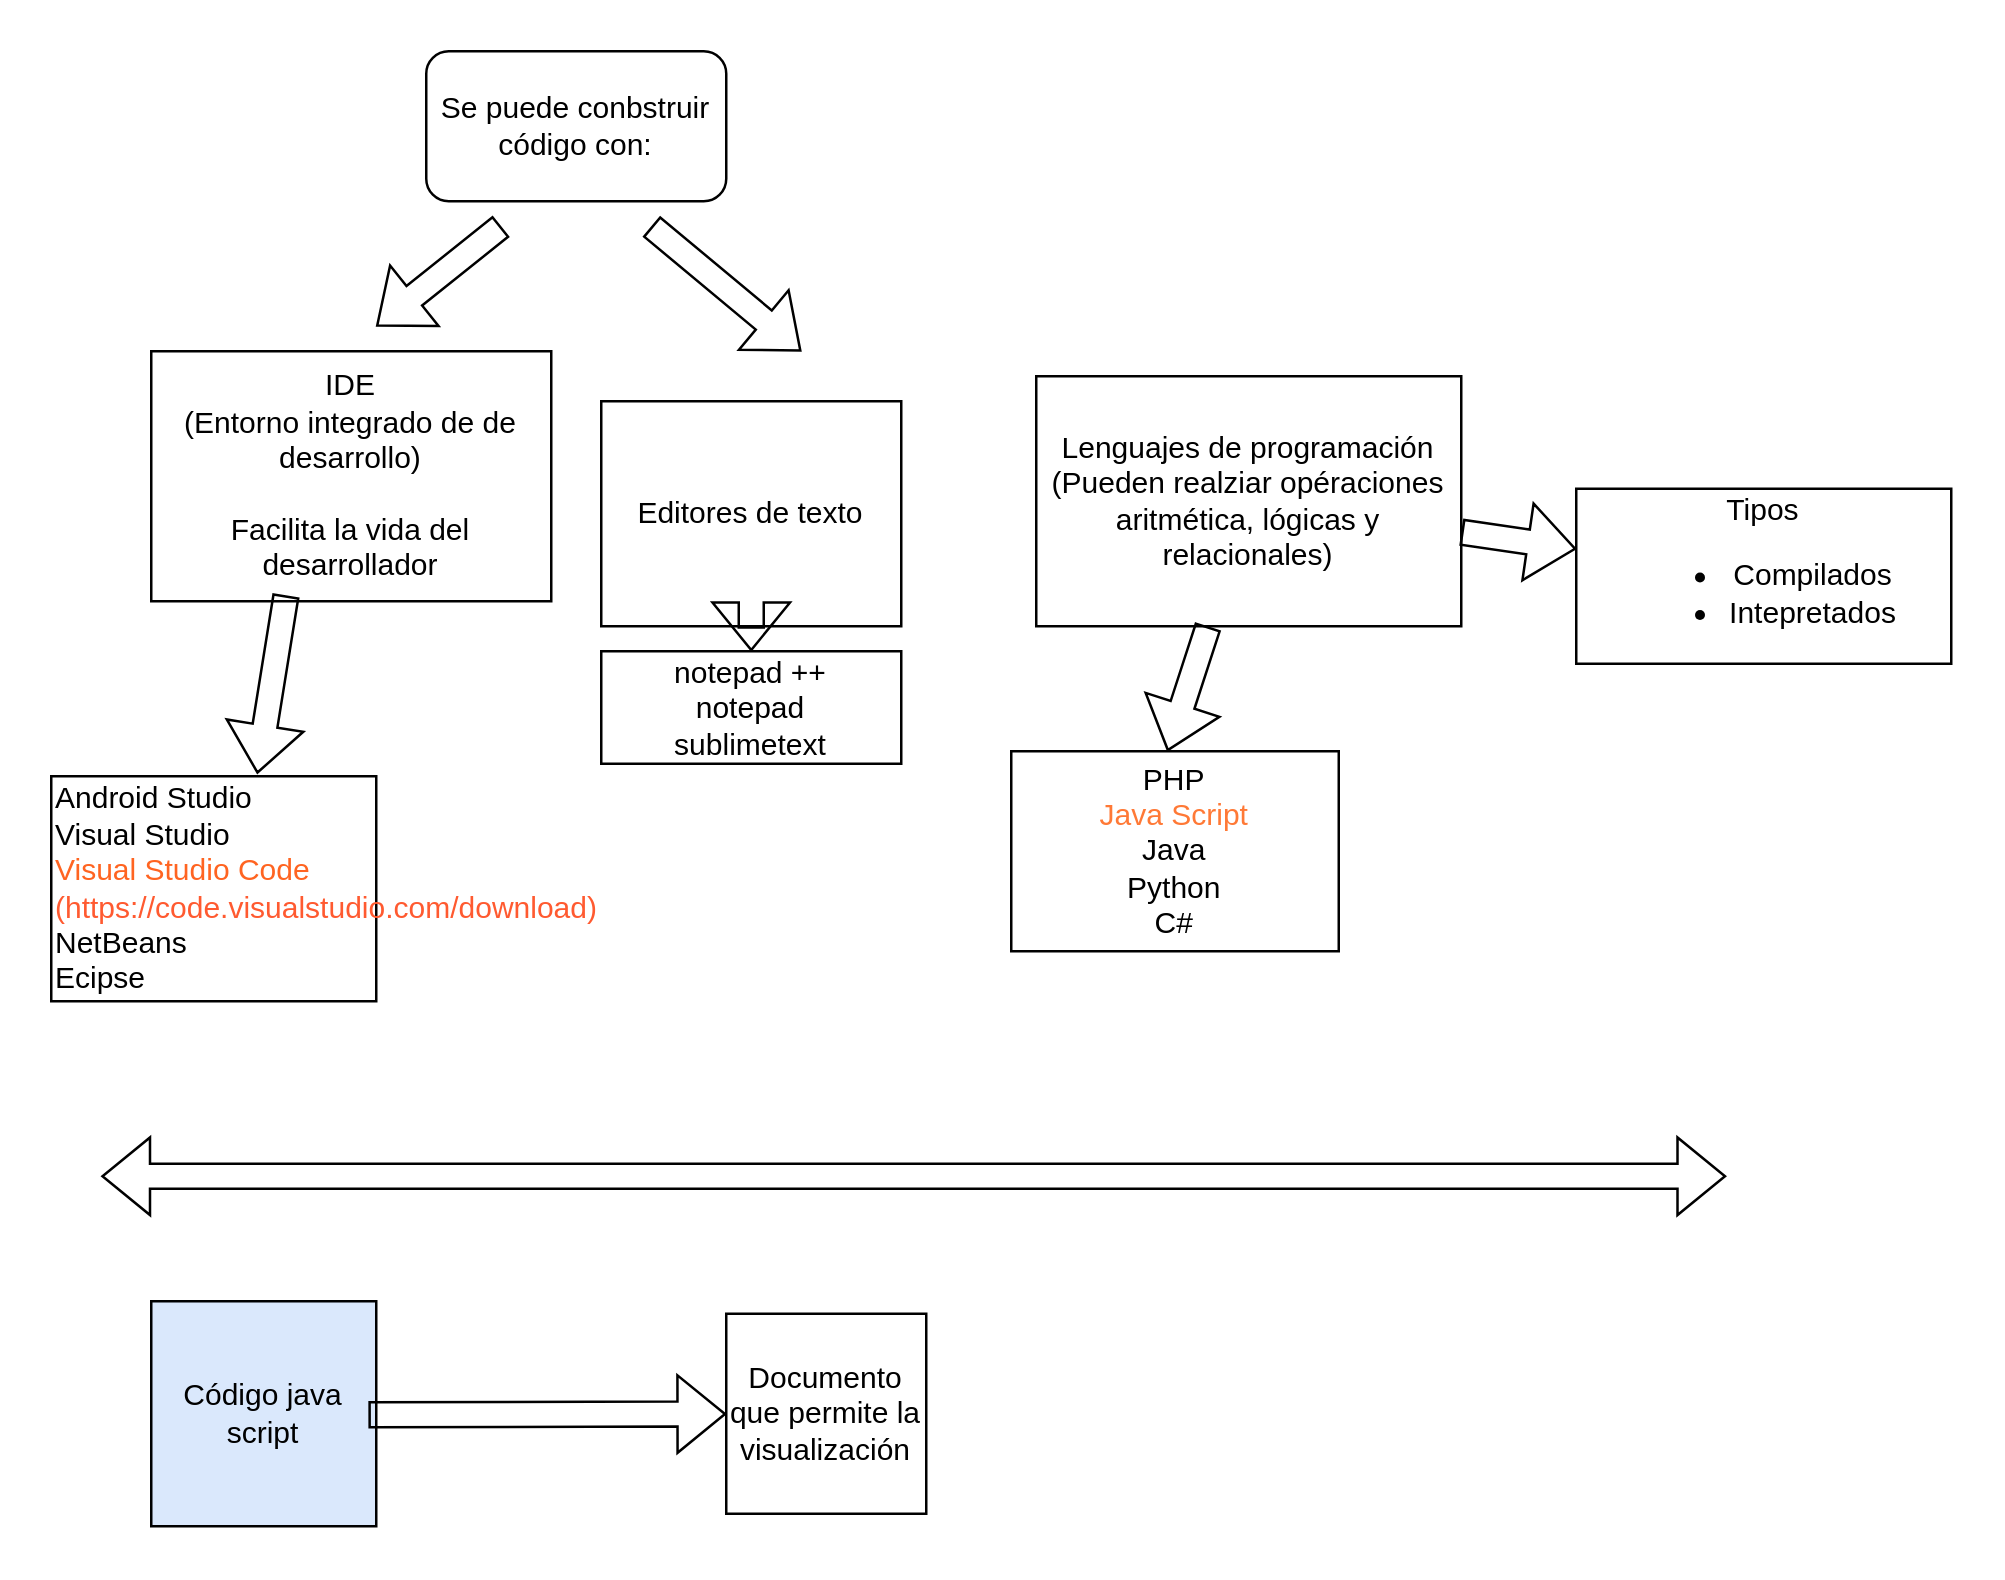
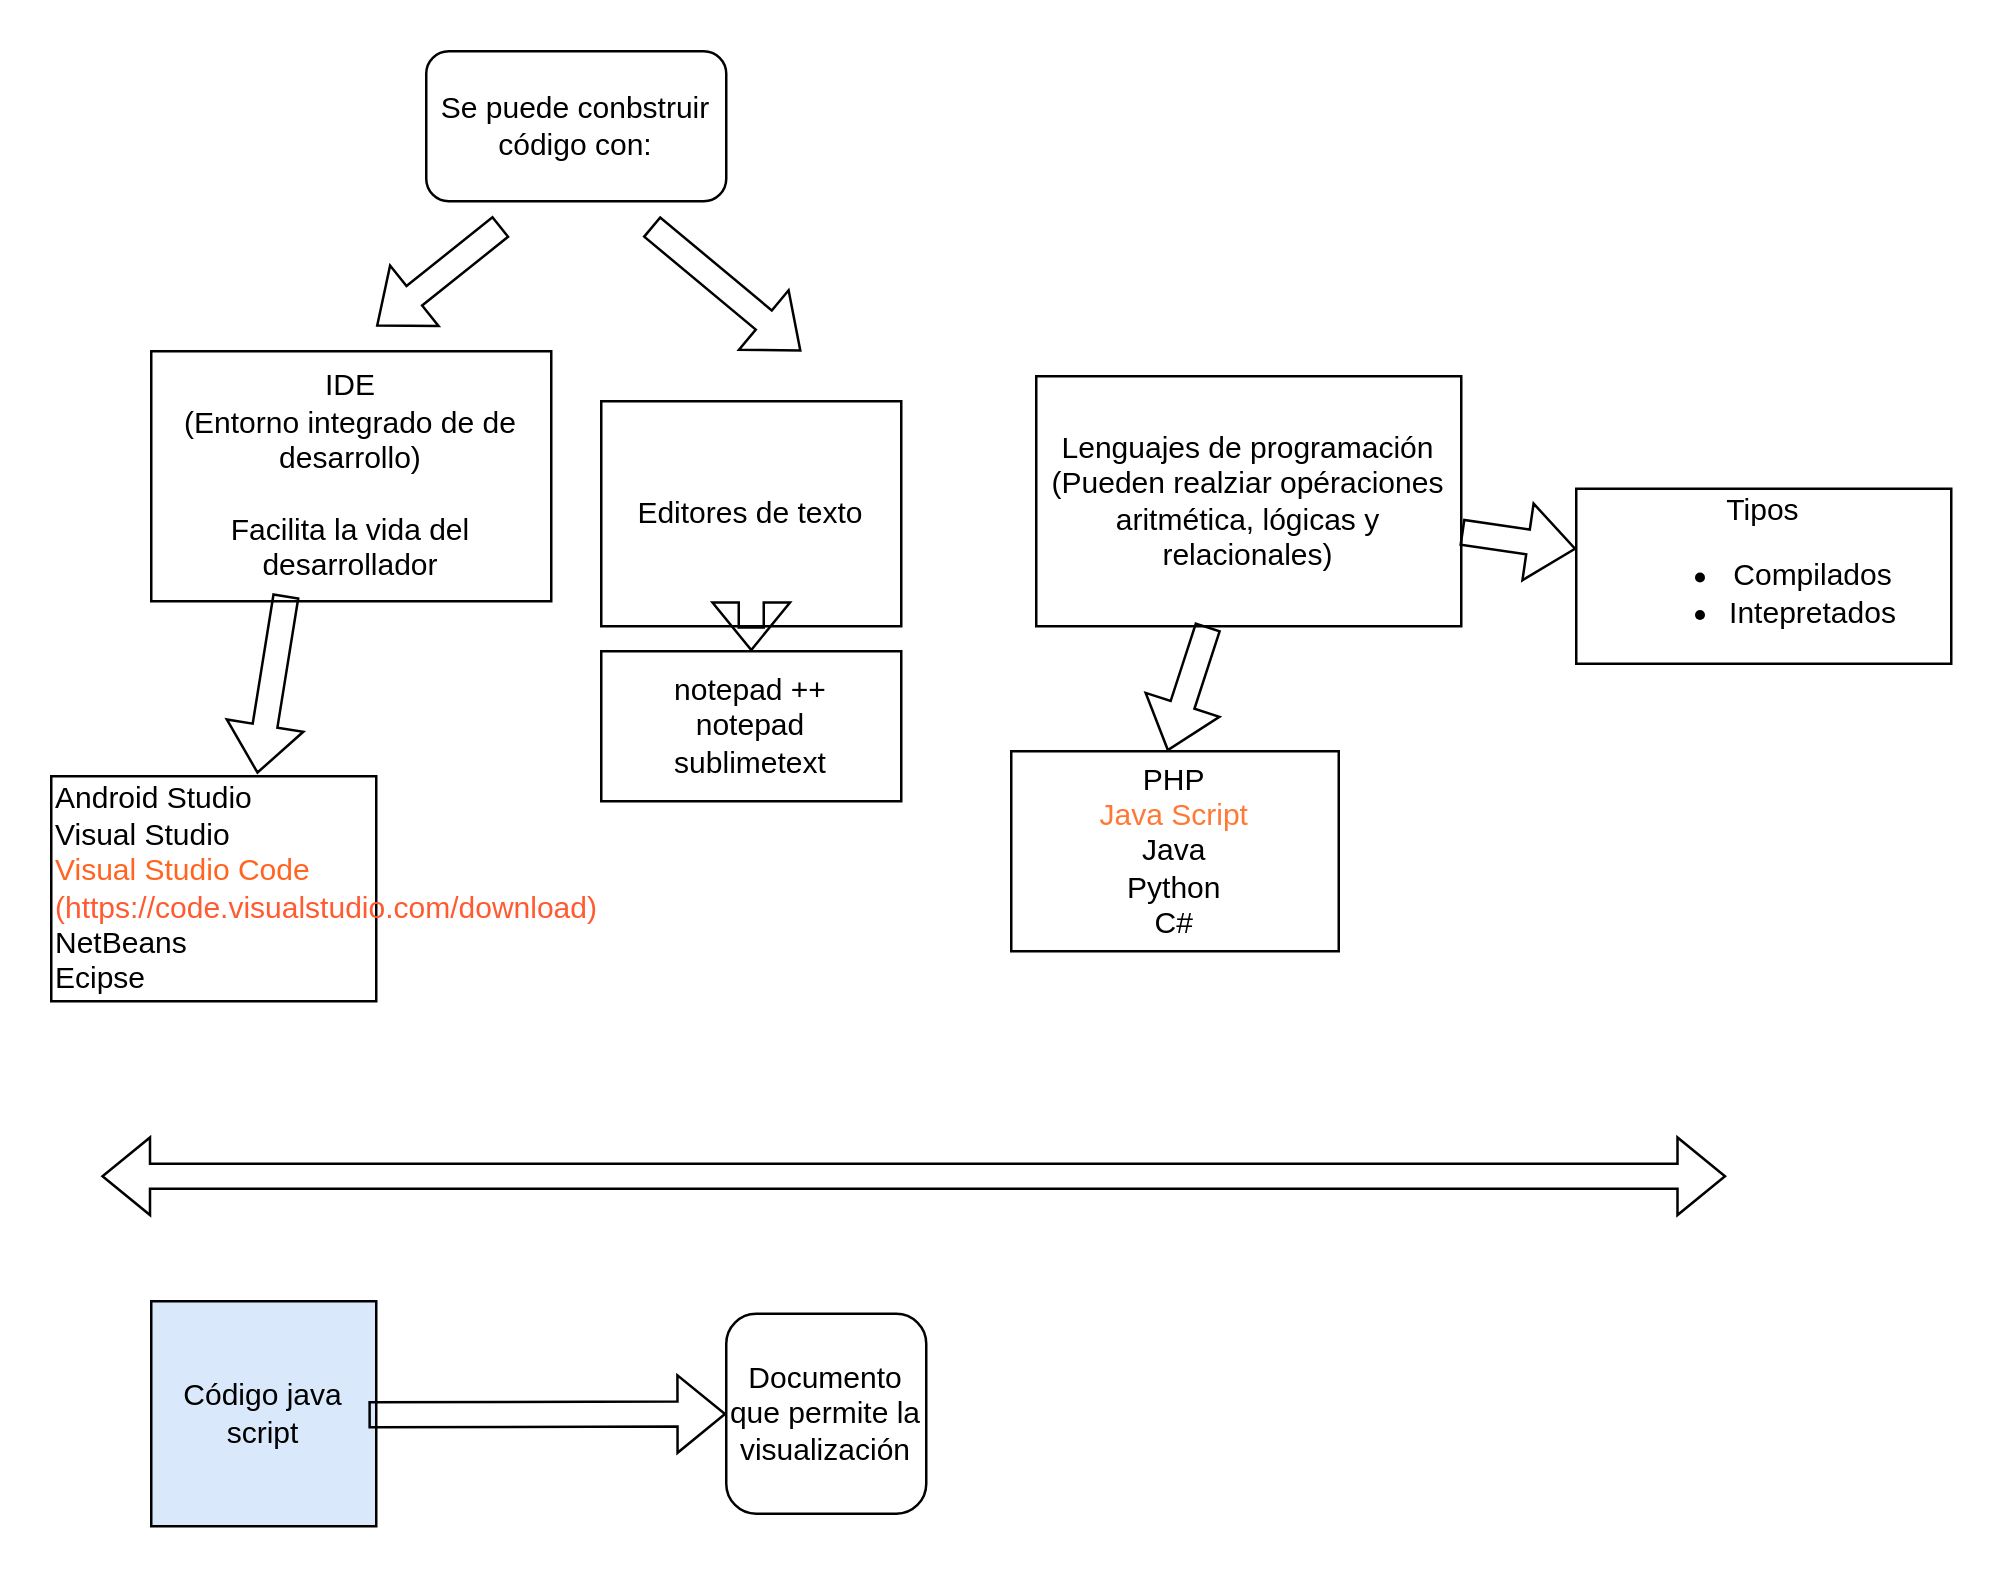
node "notepad ++ notepad sublimetext": size 300x113 -> 300x150
node "Documento que permite la visualización": shape rectangle -> rounded rectangle
